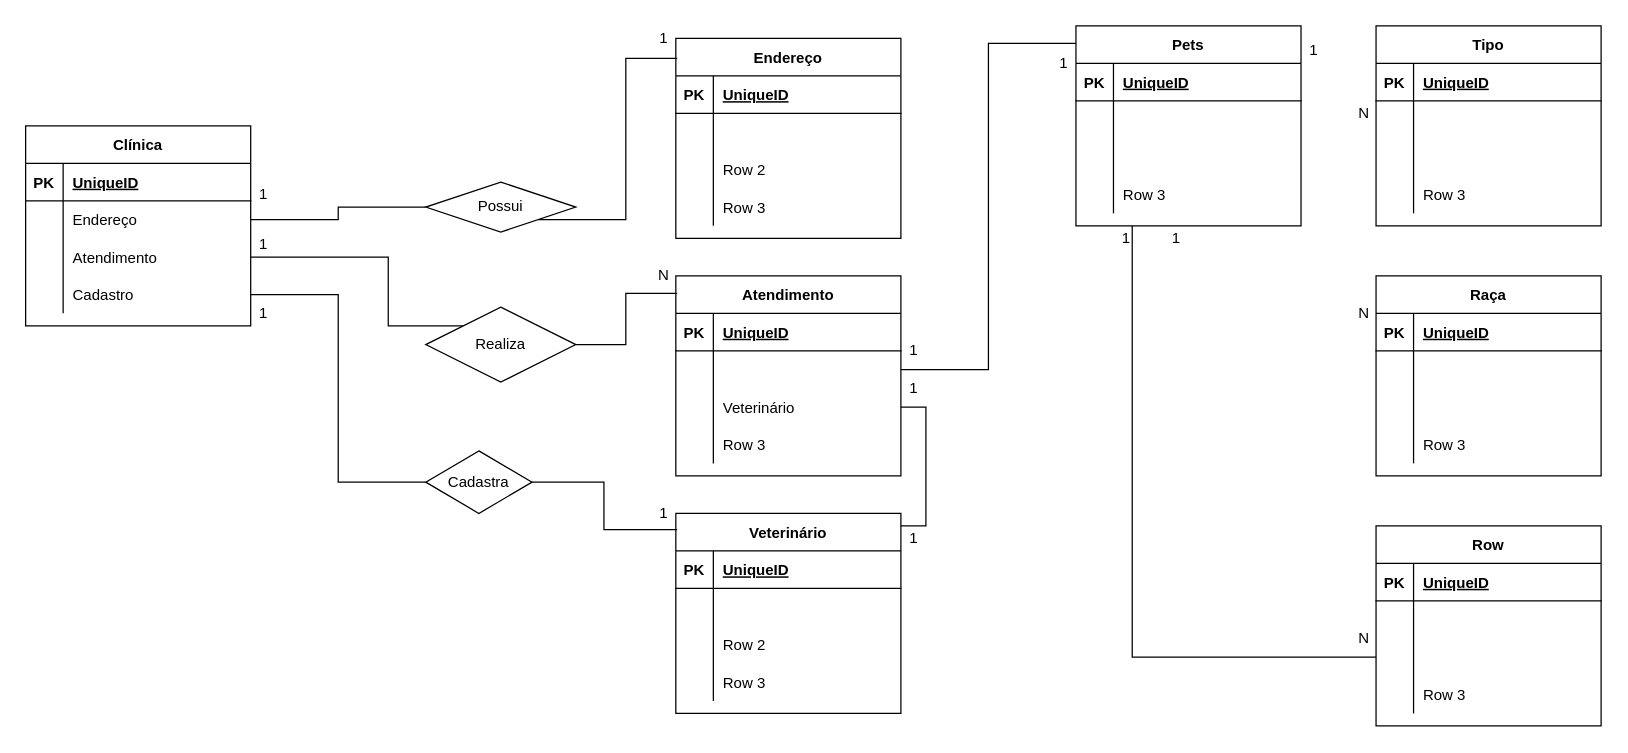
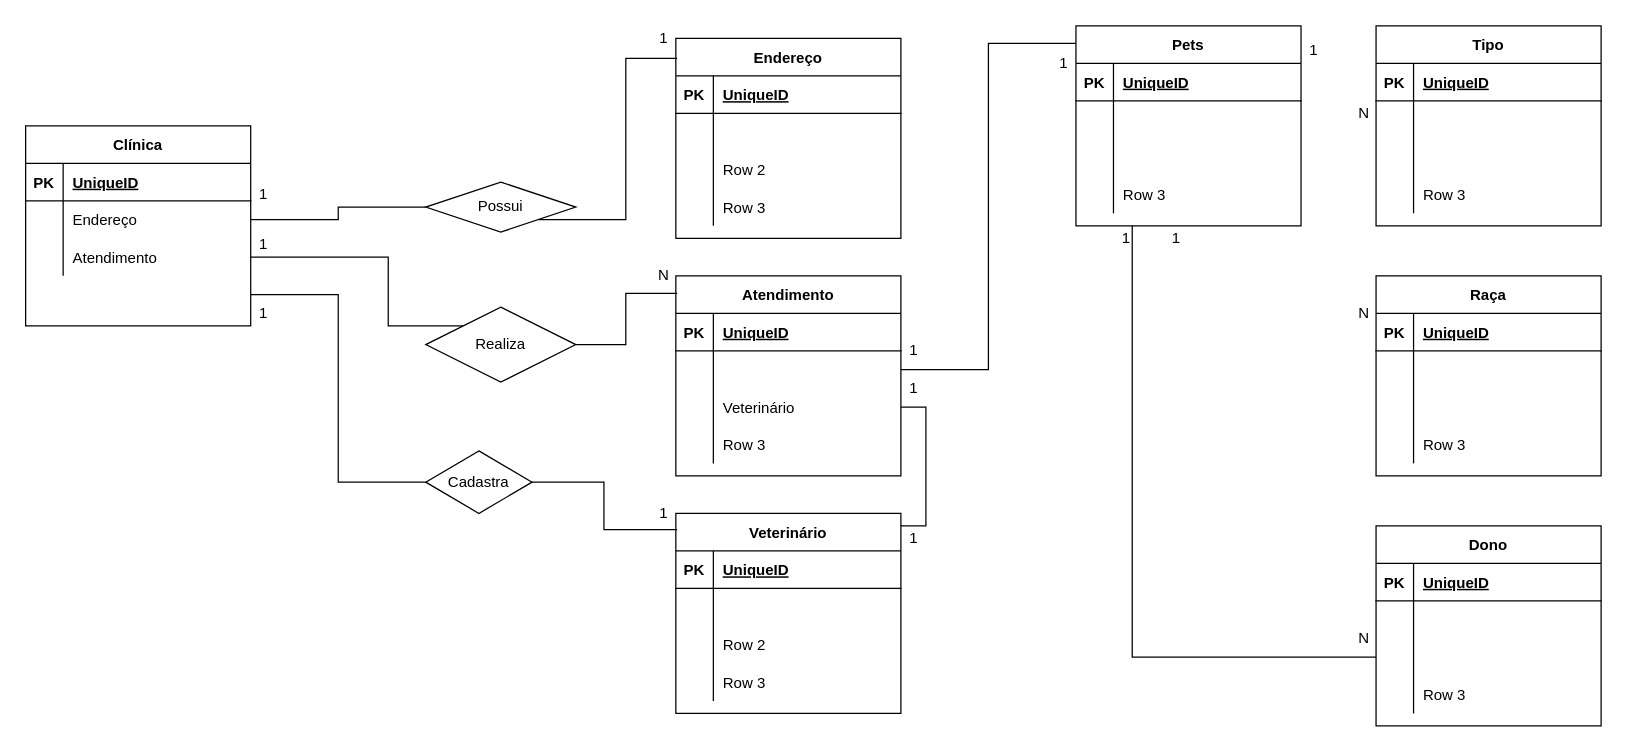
node "Cadastro": removed
node "Row": label "Row" -> "Dono"
